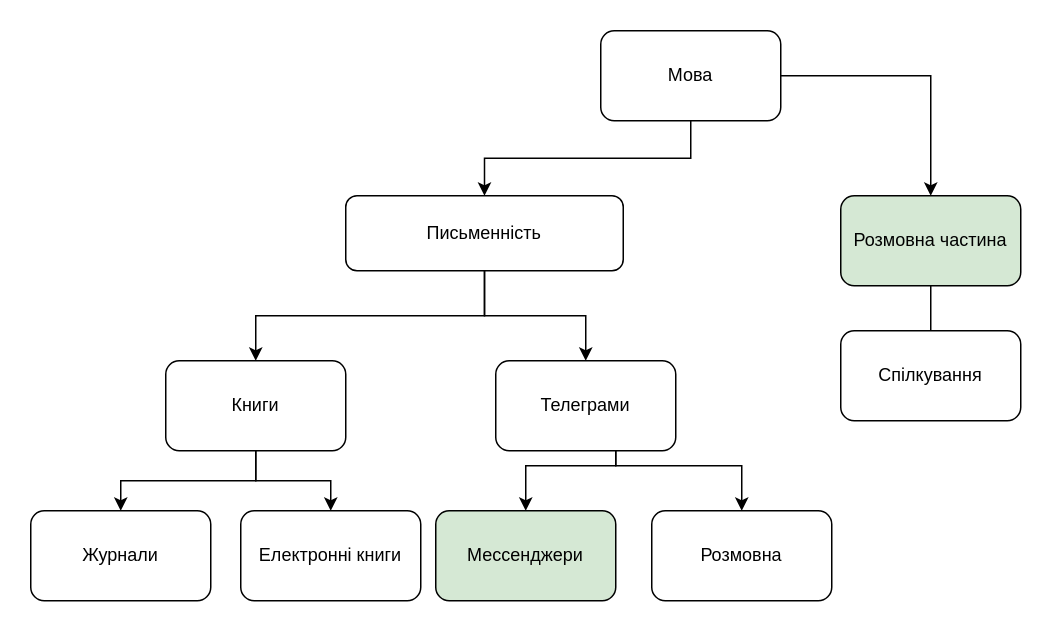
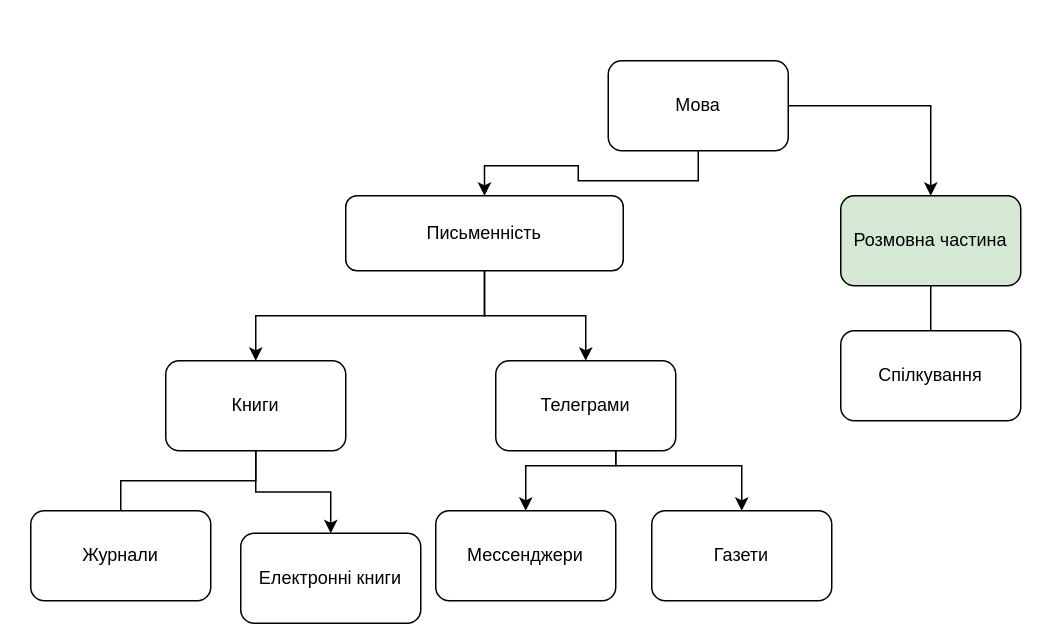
node "Мова": moved (691, 76) -> (698, 106)
edge "Книги" -> "Журнали": arrowhead classic -> none
node "Електронні книги": moved (331, 556) -> (331, 578)
node "Мессенджери": fillcolor #d5e8d4 -> #ffffff
node "Розмовна": label "Розмовна" -> "Газети"
